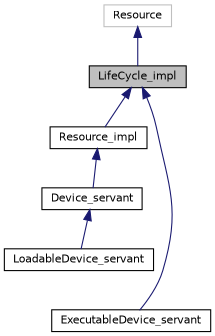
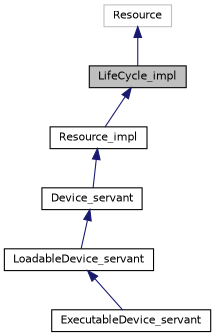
edge "ExecutableDevice_servant" -> "LifeCycle_impl": now "ExecutableDevice_servant" -> "LoadableDevice_servant"
